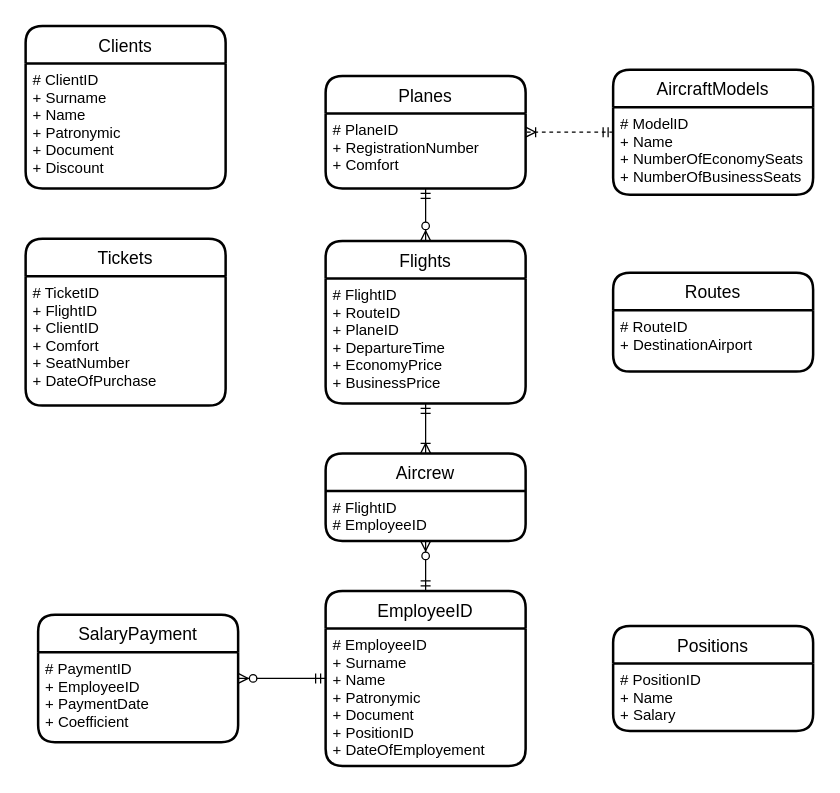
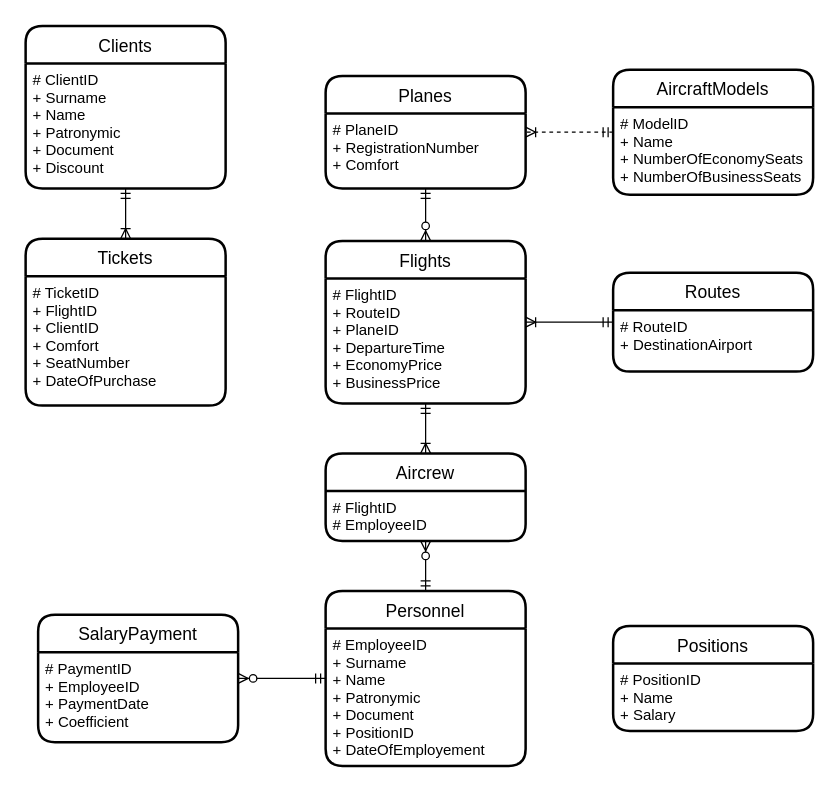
edge "Clients" -- "Tickets": added
edge "Flights" -- "Routes": added
node "EmployeeID": label "EmployeeID" -> "Personnel"
